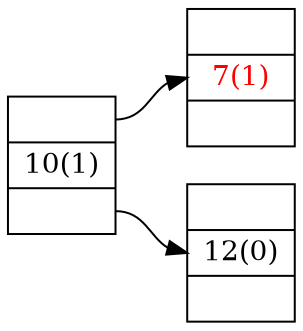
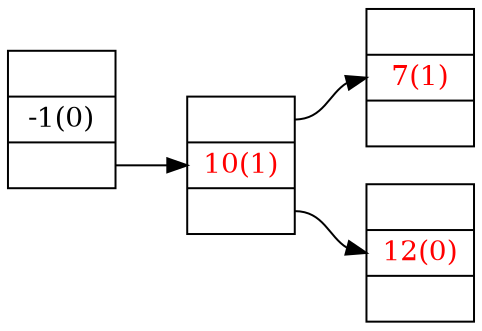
node "-1(0)": added
node "10(1)": fontcolor black -> red
node "12(0)": fontcolor black -> red
